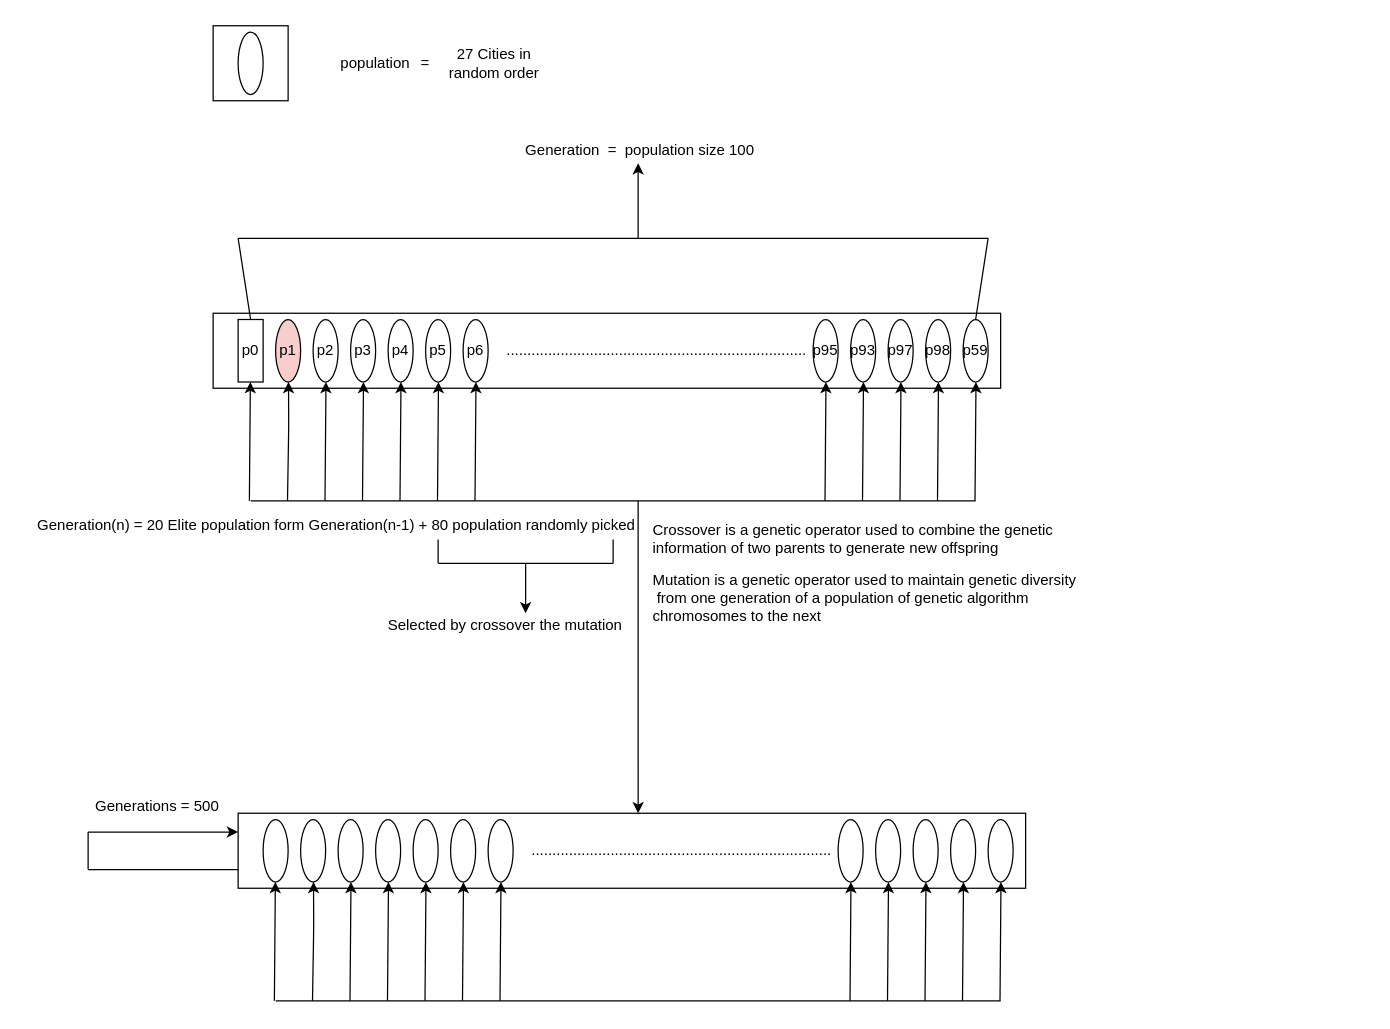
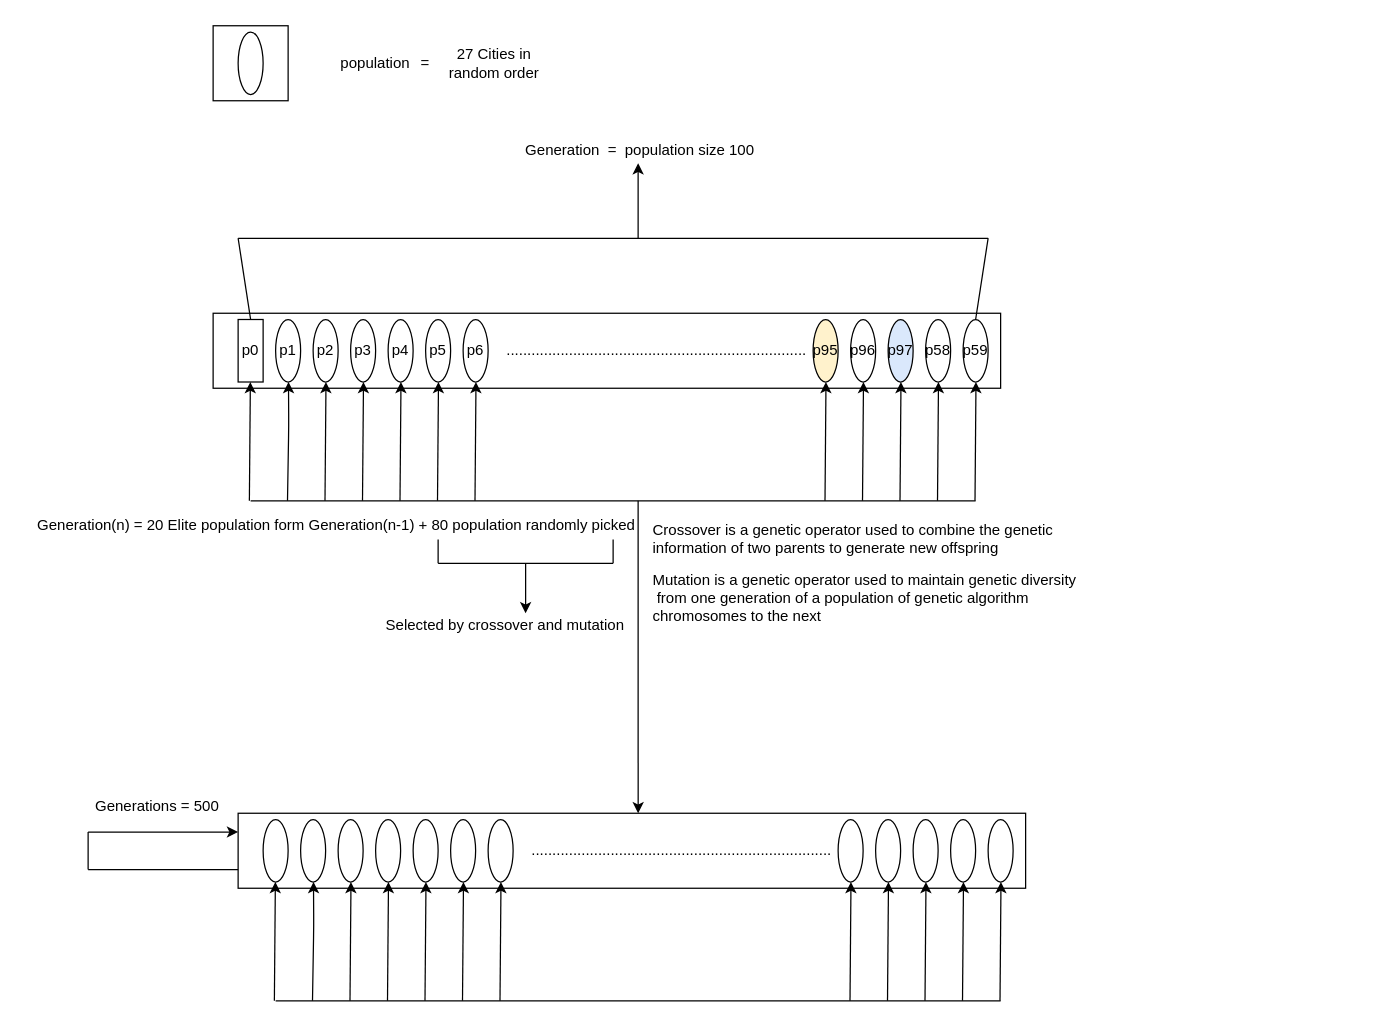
node "p1": fillcolor #f8cecc -> #ffffff
node "p95": fillcolor #ffffff -> #fff2cc
node "p93": label "p93" -> "p96"
node "p97": fillcolor #ffffff -> #dae8fc
node "p98": label "p98" -> "p58"
node "Selected by crossover the mutation": label "Selected by crossover the mutation" -> "Selected by crossover and mutation"
